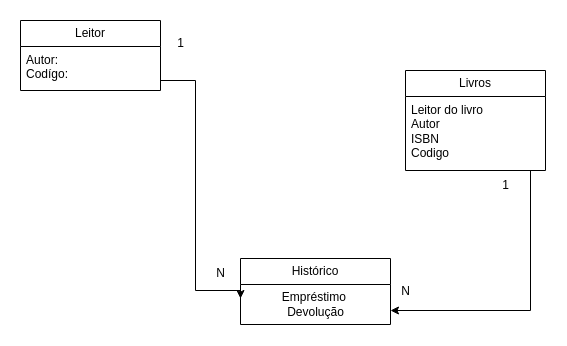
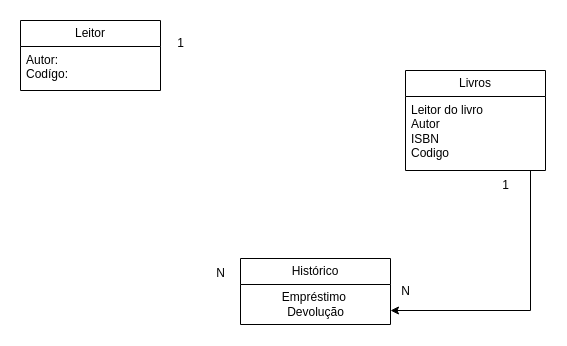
edge "Autor: Codígo:" -> "Empréstimo Devolução": removed
